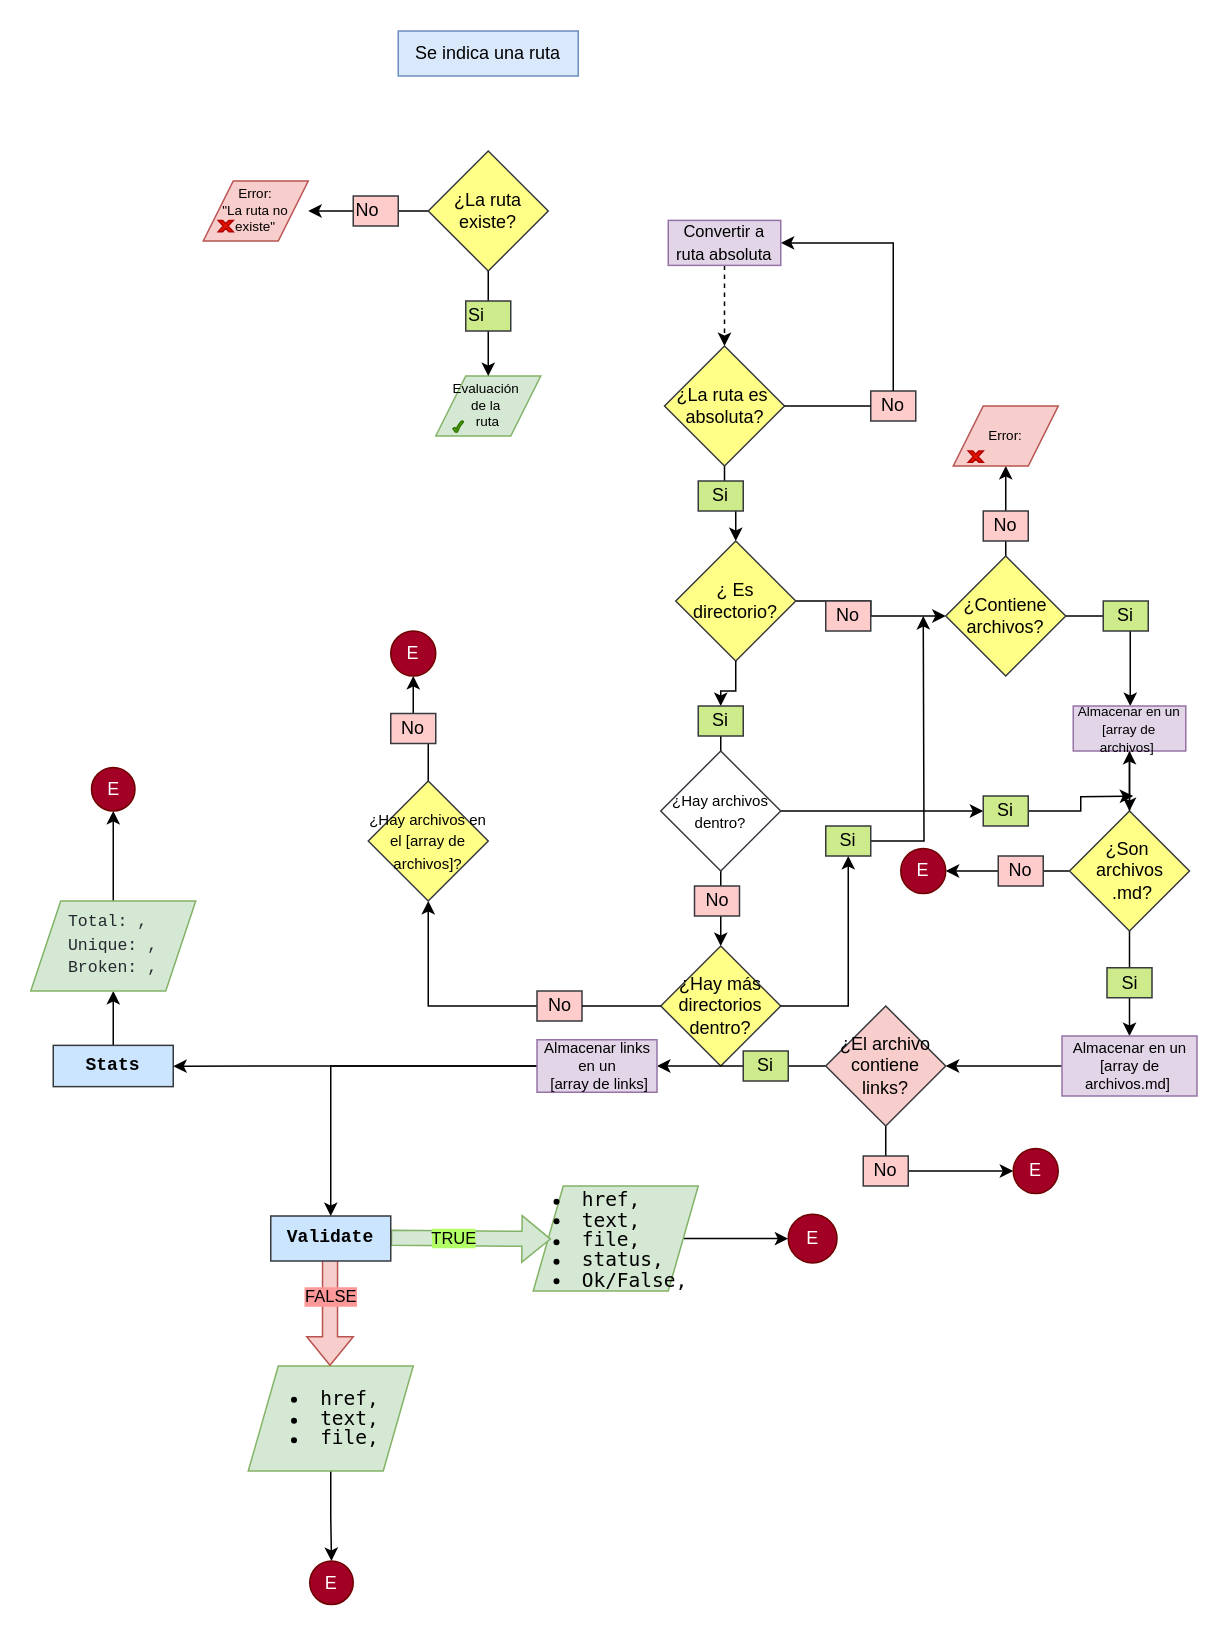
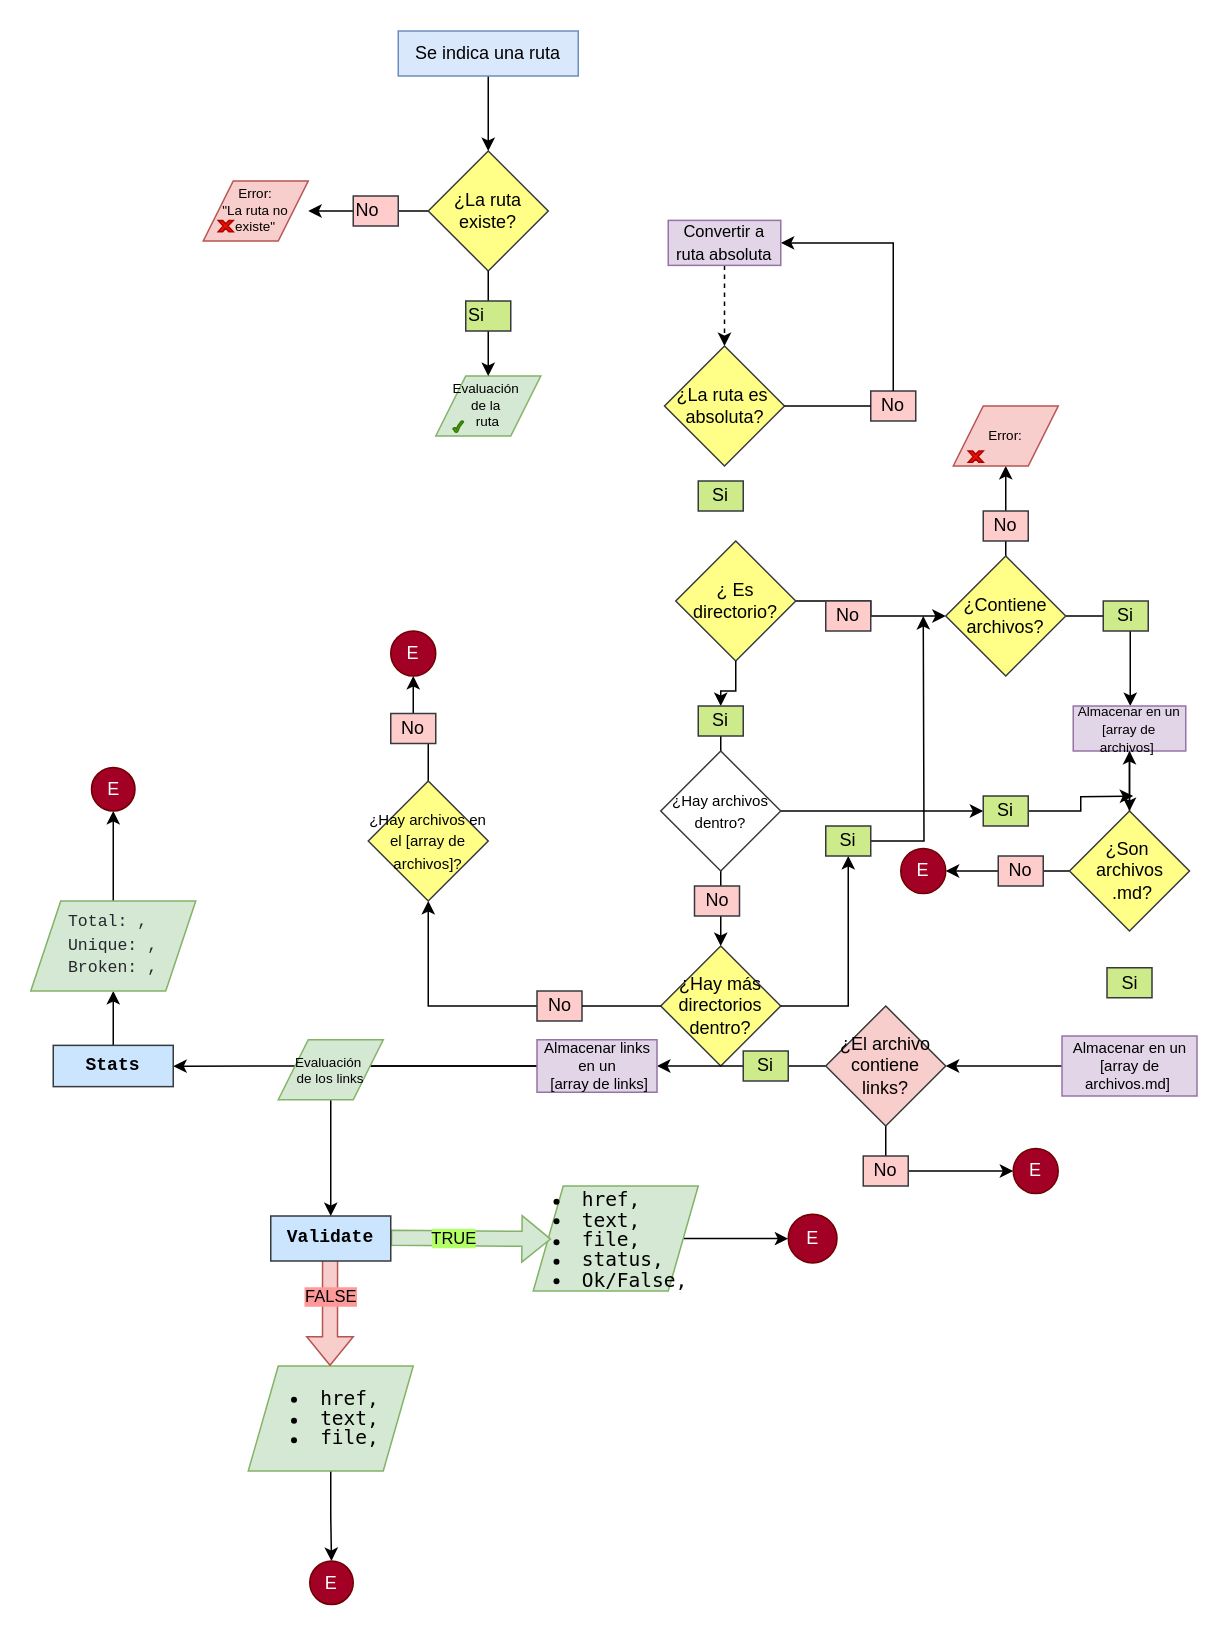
edge "Se indica una ruta" -> "¿La ruta existe?": added
edge "¿La ruta es absoluta?" -> "¿ Es directorio?": removed
edge "¿Son archivos .md?" -> "Almacenar en un [array de archivos.md]": removed
node "Evaluación de los links": added
